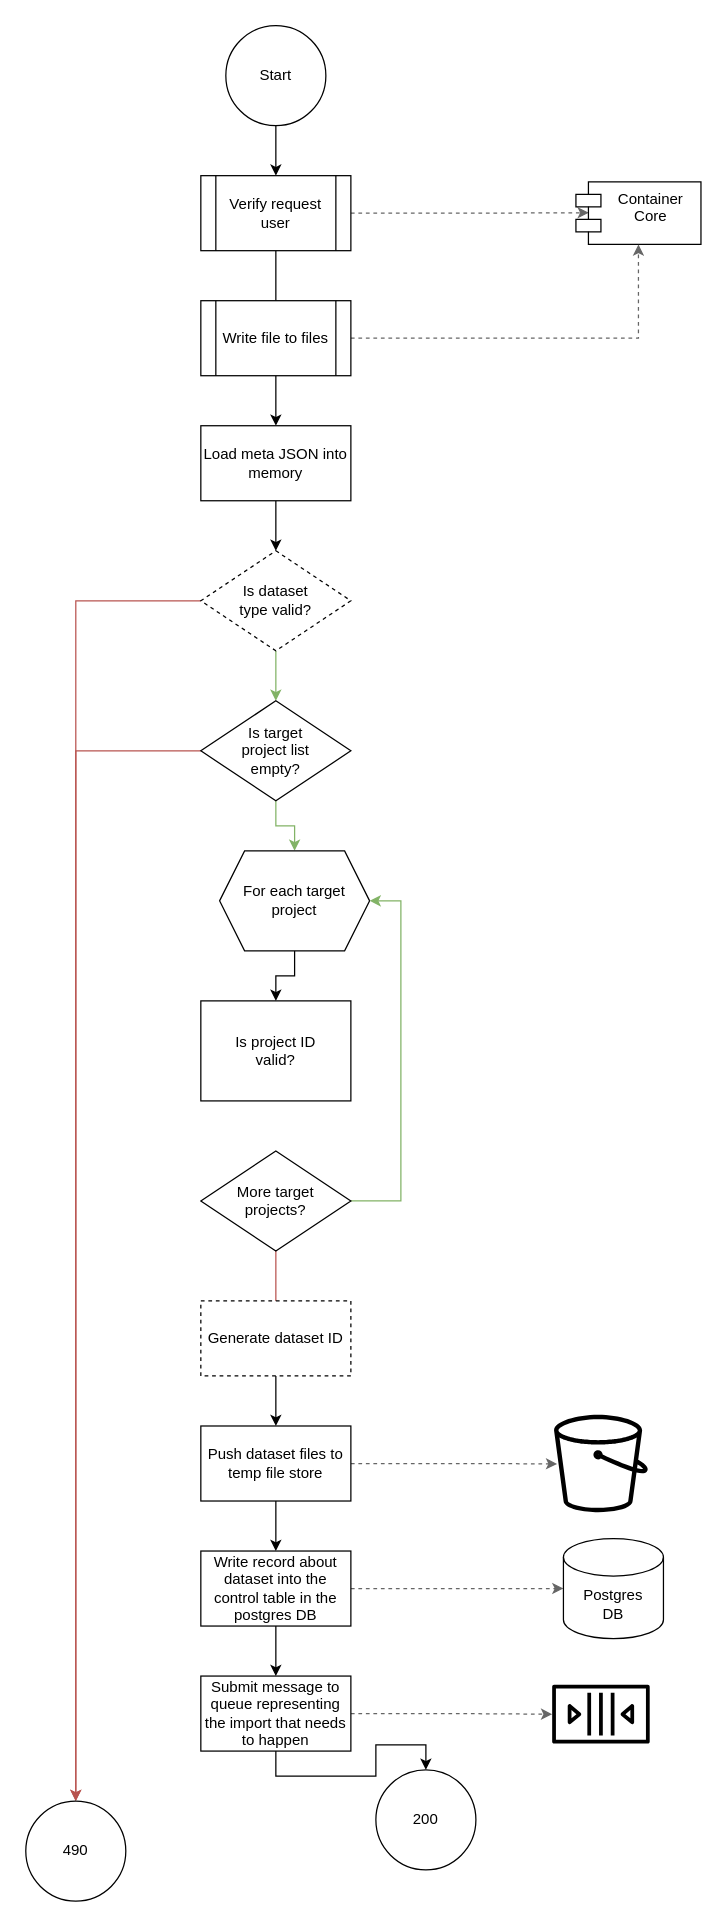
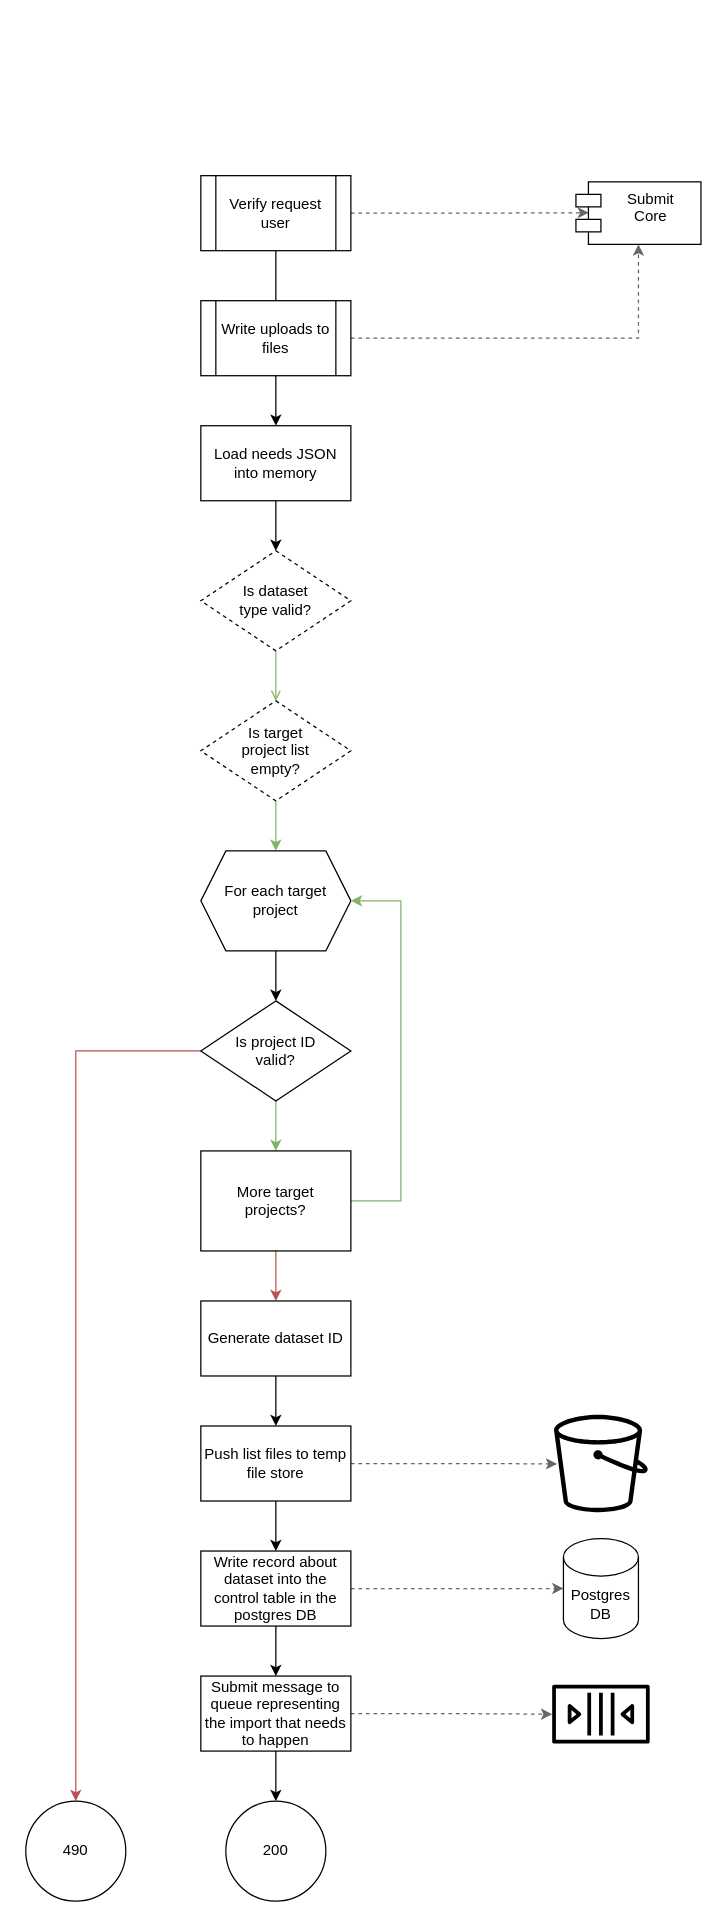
node "Start": removed
edge "Start" -> "Verify request user": removed
node "Container Core": label "Container Core" -> "Submit Core"
node "Write file to files": label "Write file to files" -> "Write uploads to files"
node "Load meta JSON into memory": label "Load meta JSON into memory" -> "Load needs JSON into memory"
edge "Is dataset type valid?" -> "490": removed
edge "Is dataset type valid?" -> "Is target project list empty?": arrowhead classic -> open
edge "Is target project list empty?" -> "490": removed
node "Is target project list empty?": style solid -> dashed
node "For each target project": moved (294, 901) -> (276, 901)
edge "Is project ID valid?" -> "490": added
node "Is project ID valid?": shape rectangle -> diamond
edge "Is project ID valid?" -> "More target projects?": added
node "More target projects?": shape diamond -> rectangle
edge "More target projects?" -- "Generate dataset ID": arrowhead none -> classic
node "Generate dataset ID": style dashed -> solid
node "Push dataset files to temp file store": label "Push dataset files to temp file store" -> "Push list files to temp file store"
node "Postgres DB": size 100x100 -> 75x100
node "200": moved (426, 1819) -> (276, 1851)
